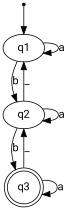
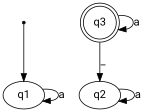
edge "q1" -> "q2": removed, label "b"
edge "q2" -> "q1": removed, label "_"
edge "q2" -> "q3": removed, label "b"
